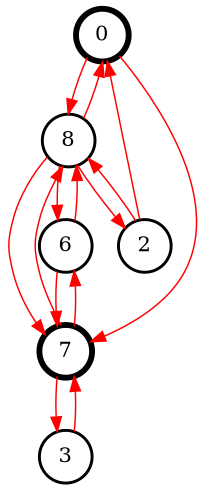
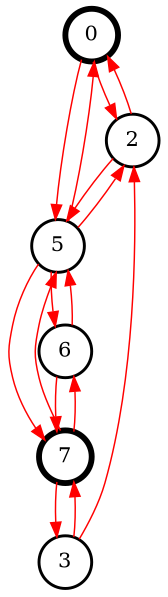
node "8": label "8" -> "5"
edge "0" -> "7": now "0" -> "2"
edge "3" -> "2": added
